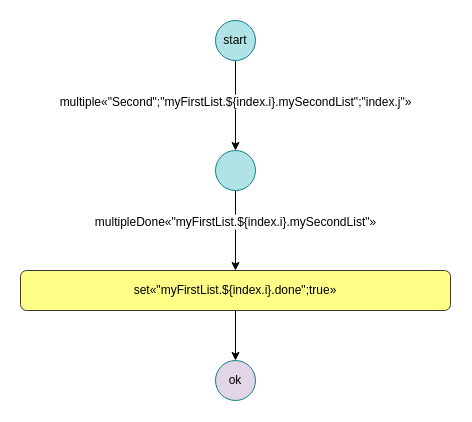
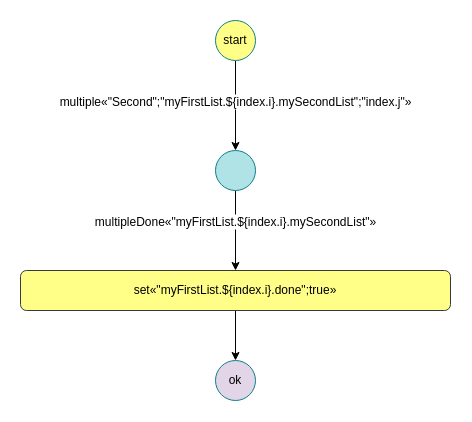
node "start": fillcolor #b0e3e6 -> #ffff88
